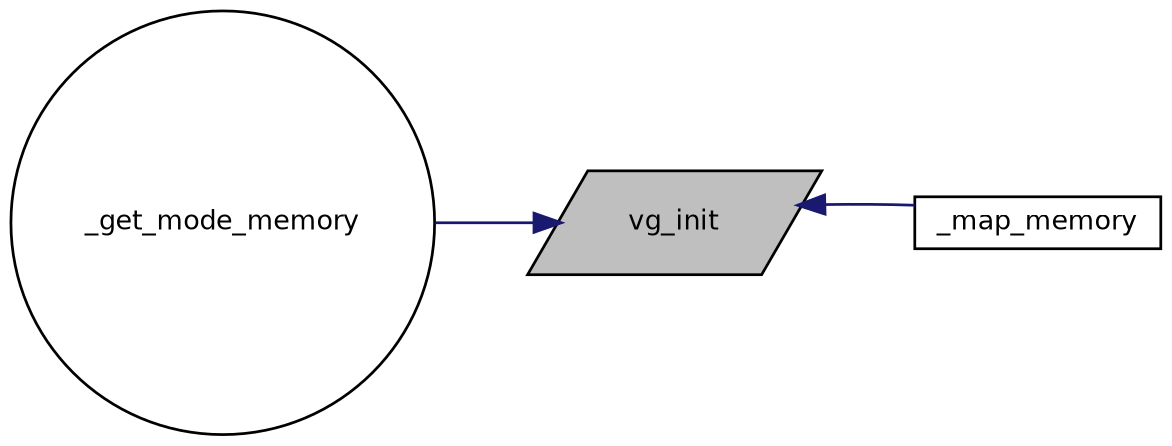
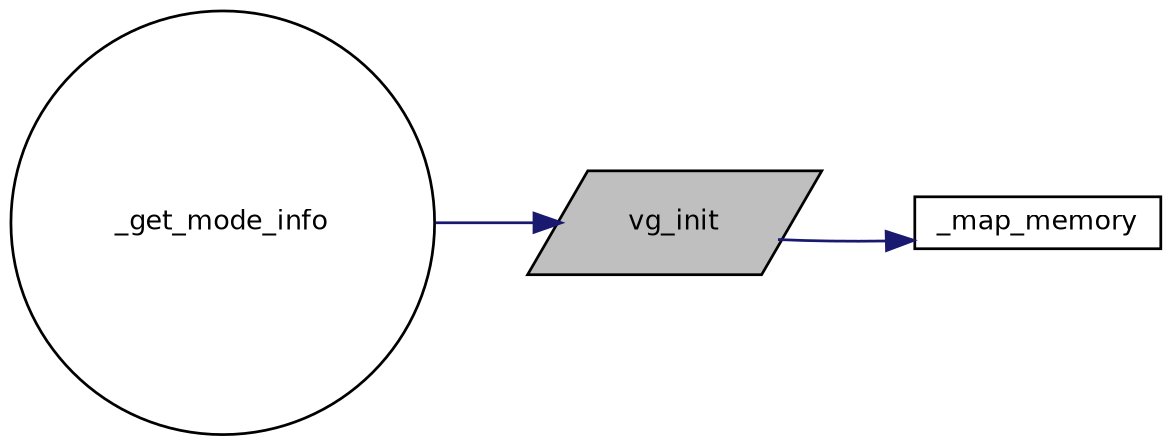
edge "_map_memory" -> "vg_init": reversed
node "_get_mode_memory": label "_get_mode_memory" -> "_get_mode_info"
